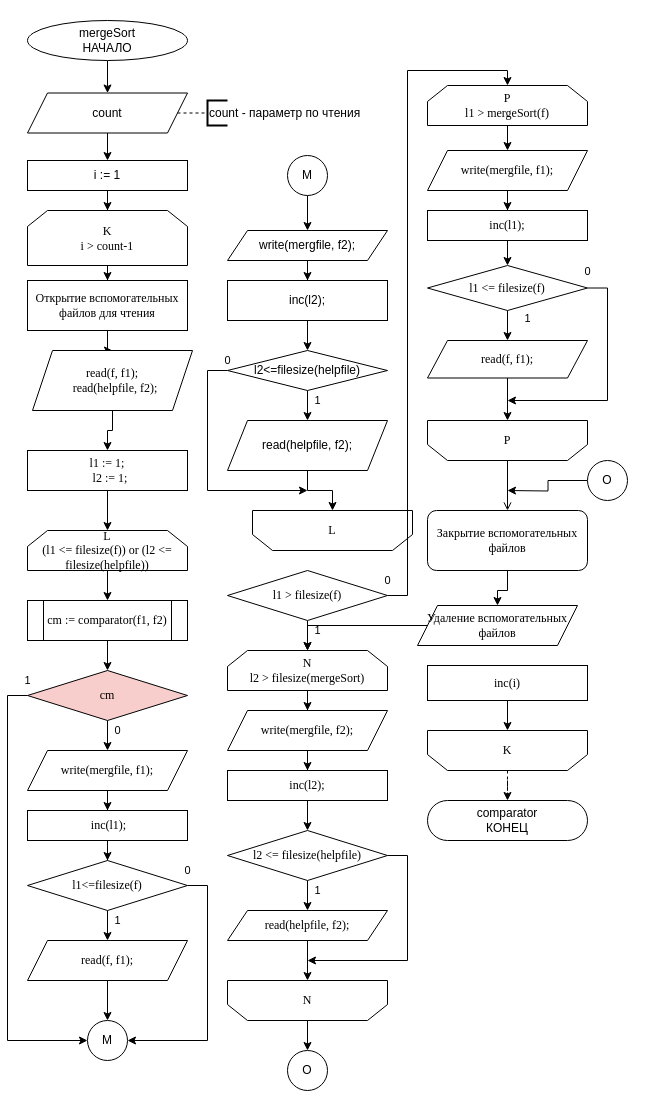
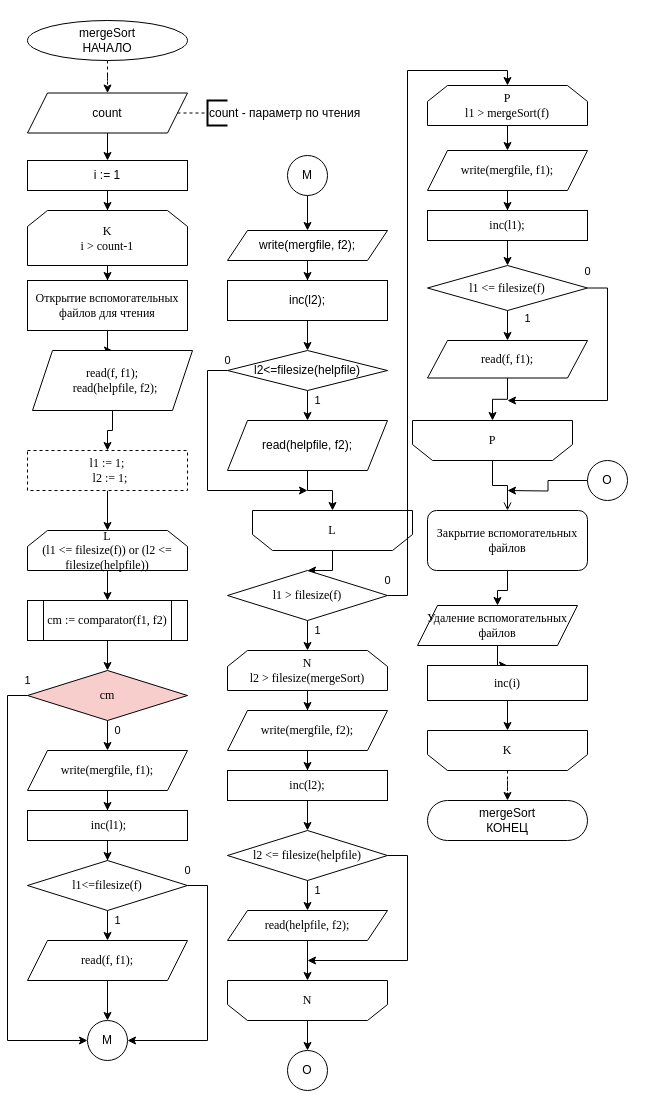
edge "mergeSort НАЧАЛО" -> "count": style solid -> dashed
node "P": moved (508, 441) -> (493, 441)
node "l1 := 1; l2 := 1;": style solid -> dashed
edge "L" -> "l1 > filesize(f)": added
edge "Удаление вспомогательных файлов" -> "N l2 > filesize(mergeSort)": now "Удаление вспомогательных файлов" -> "inc(i)"
node "comparator КОНЕЦ": label "comparator КОНЕЦ" -> "mergeSort КОНЕЦ"
